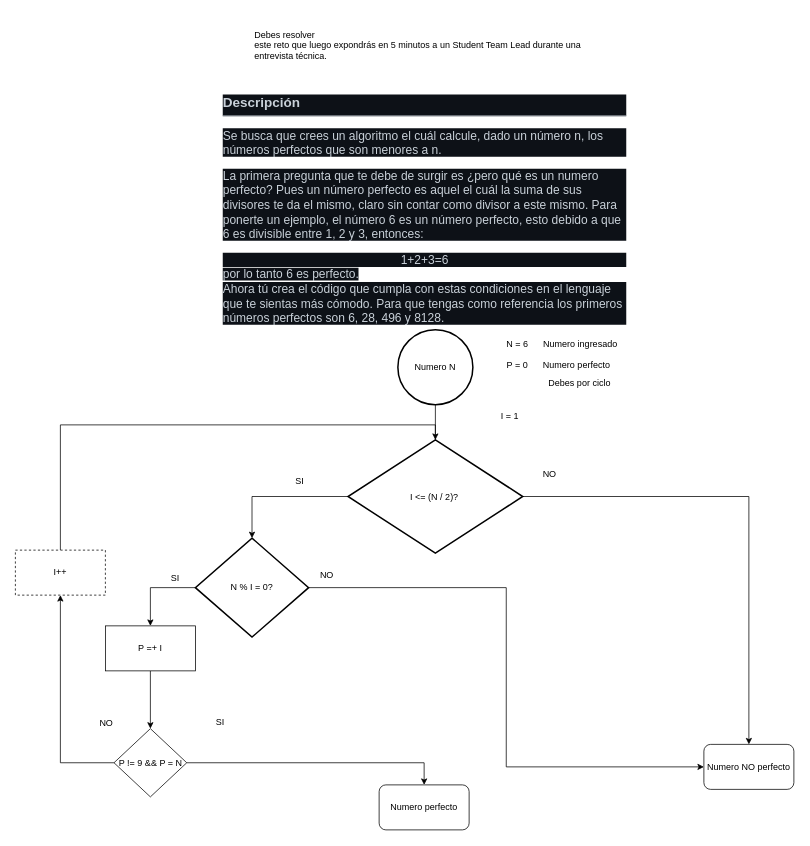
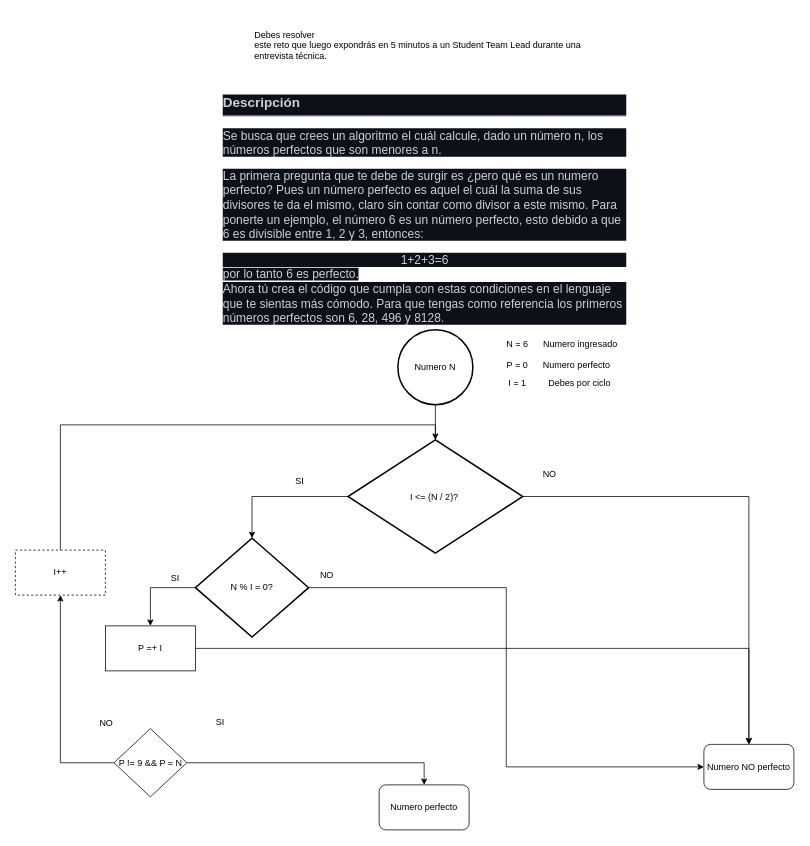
node "I = 1": moved (509, 417) -> (517, 383)
edge "P =+ I" -> "P != 9 && P = N": now "P =+ I" -> "Numero NO perfecto"
